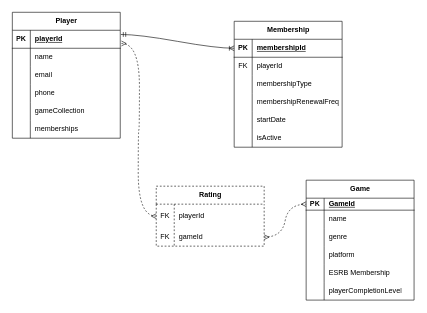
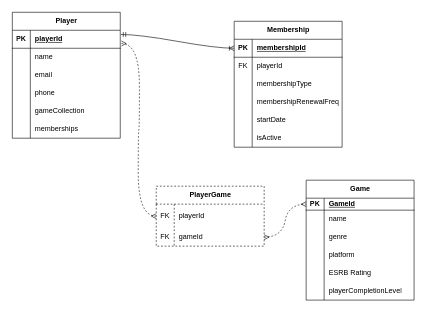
node "Rating": label "Rating" -> "PlayerGame"
node "ESRB Membership": label "ESRB Membership" -> "ESRB Rating"
